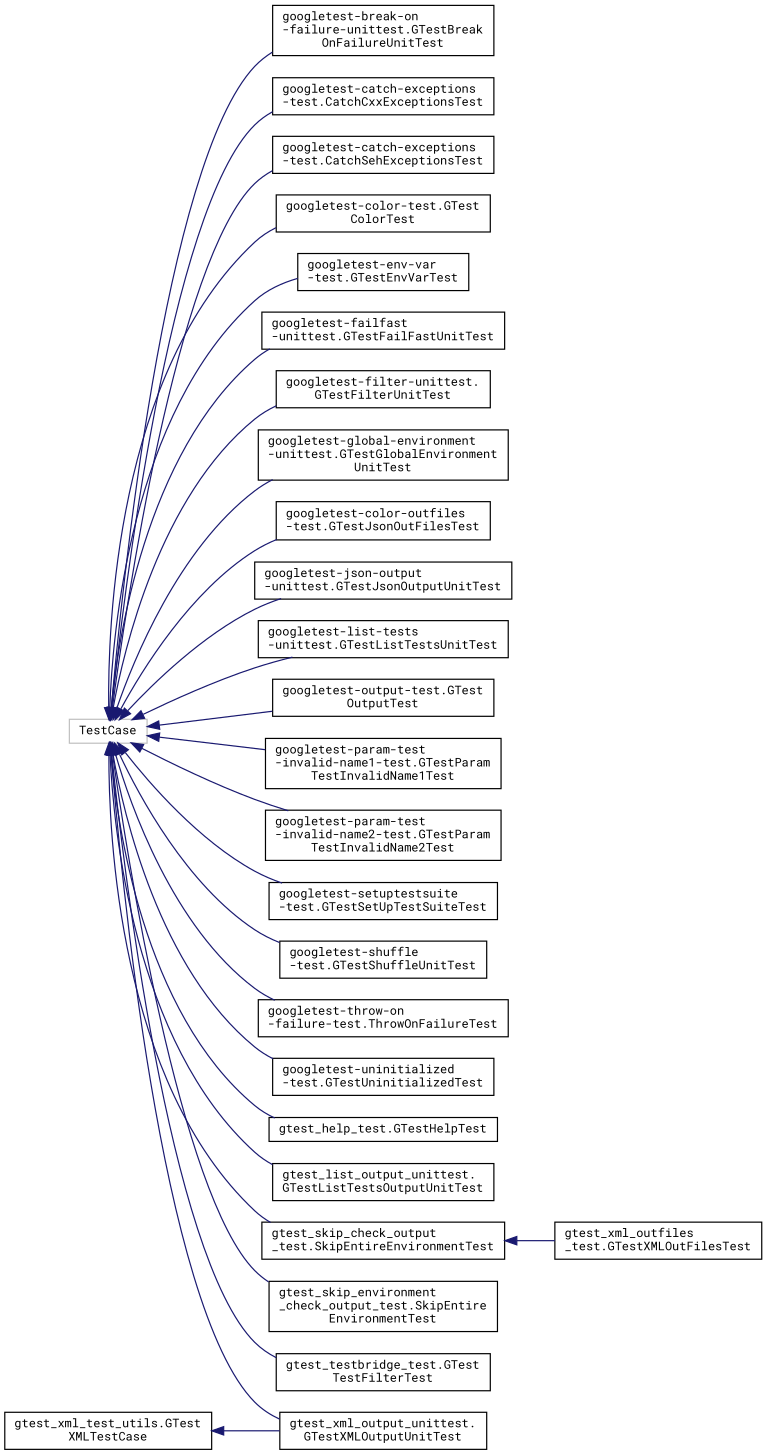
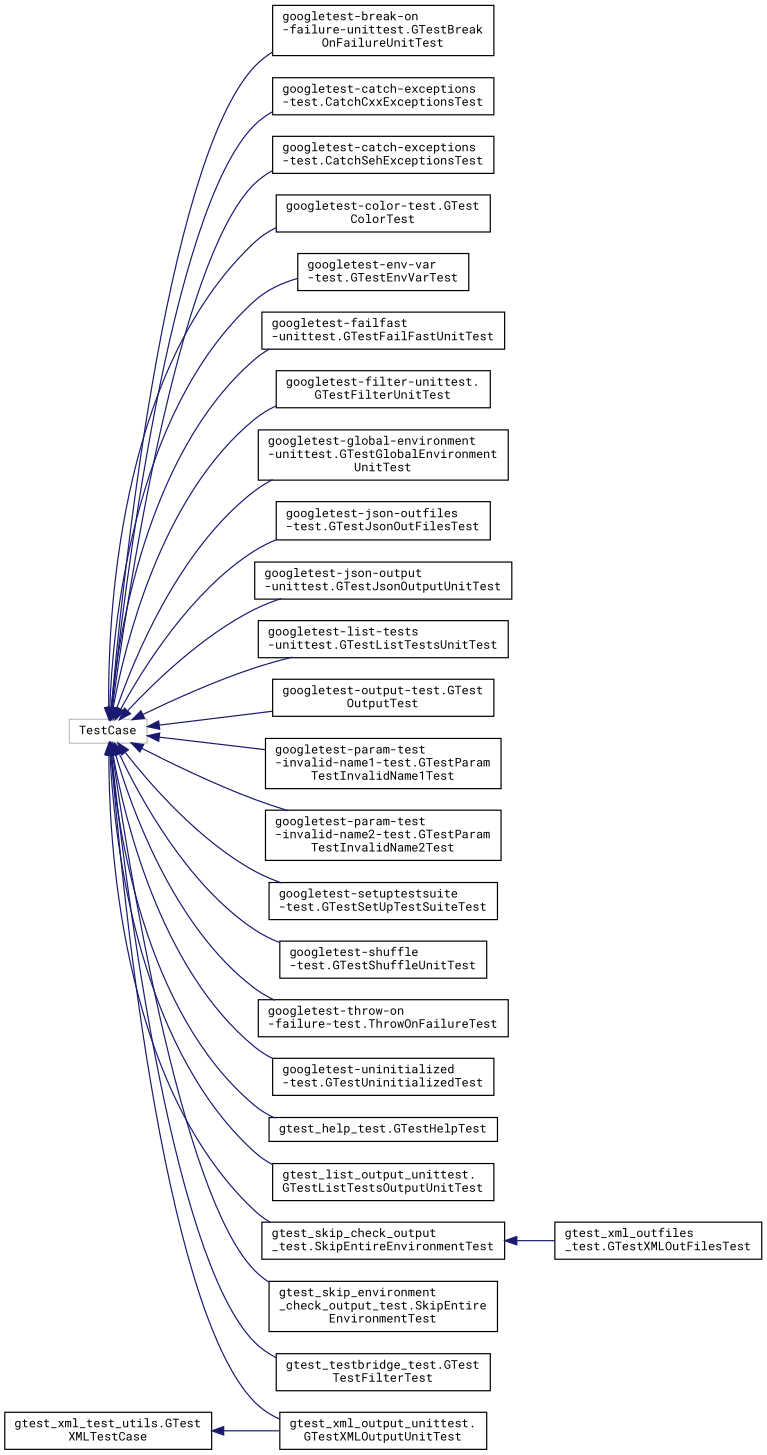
node "googletest-color-outfiles -test.GTestJsonOutFilesTest": label "googletest-color-outfiles -test.GTestJsonOutFilesTest" -> "googletest-json-outfiles -test.GTestJsonOutFilesTest"
